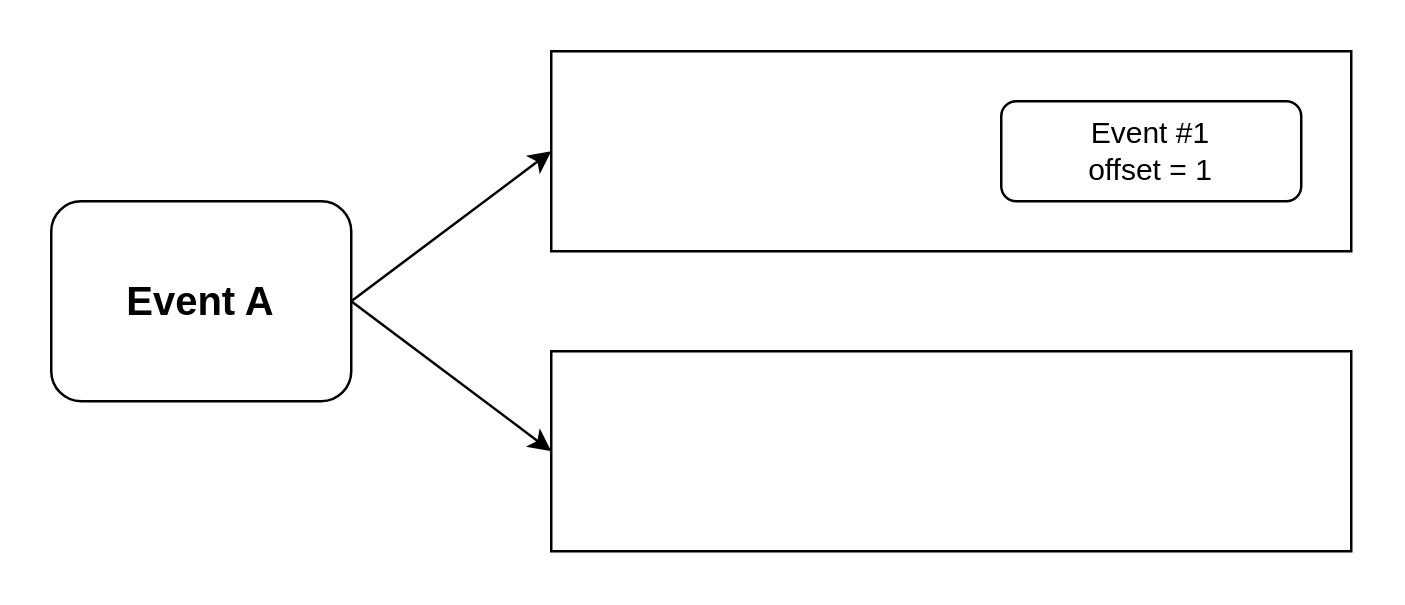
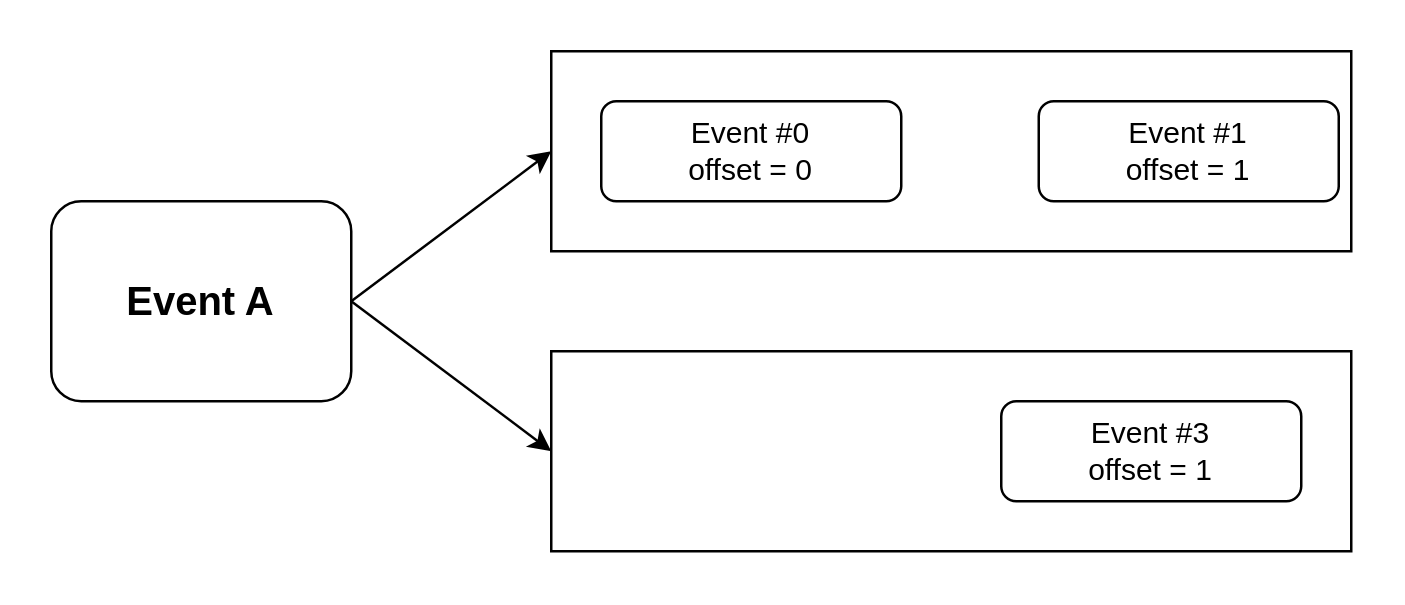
node "Event #0 offset = 0": added
node "Event #1 offset = 1": moved (1151, 151) -> (1189, 151)
node "Event #3 offset = 1": added
